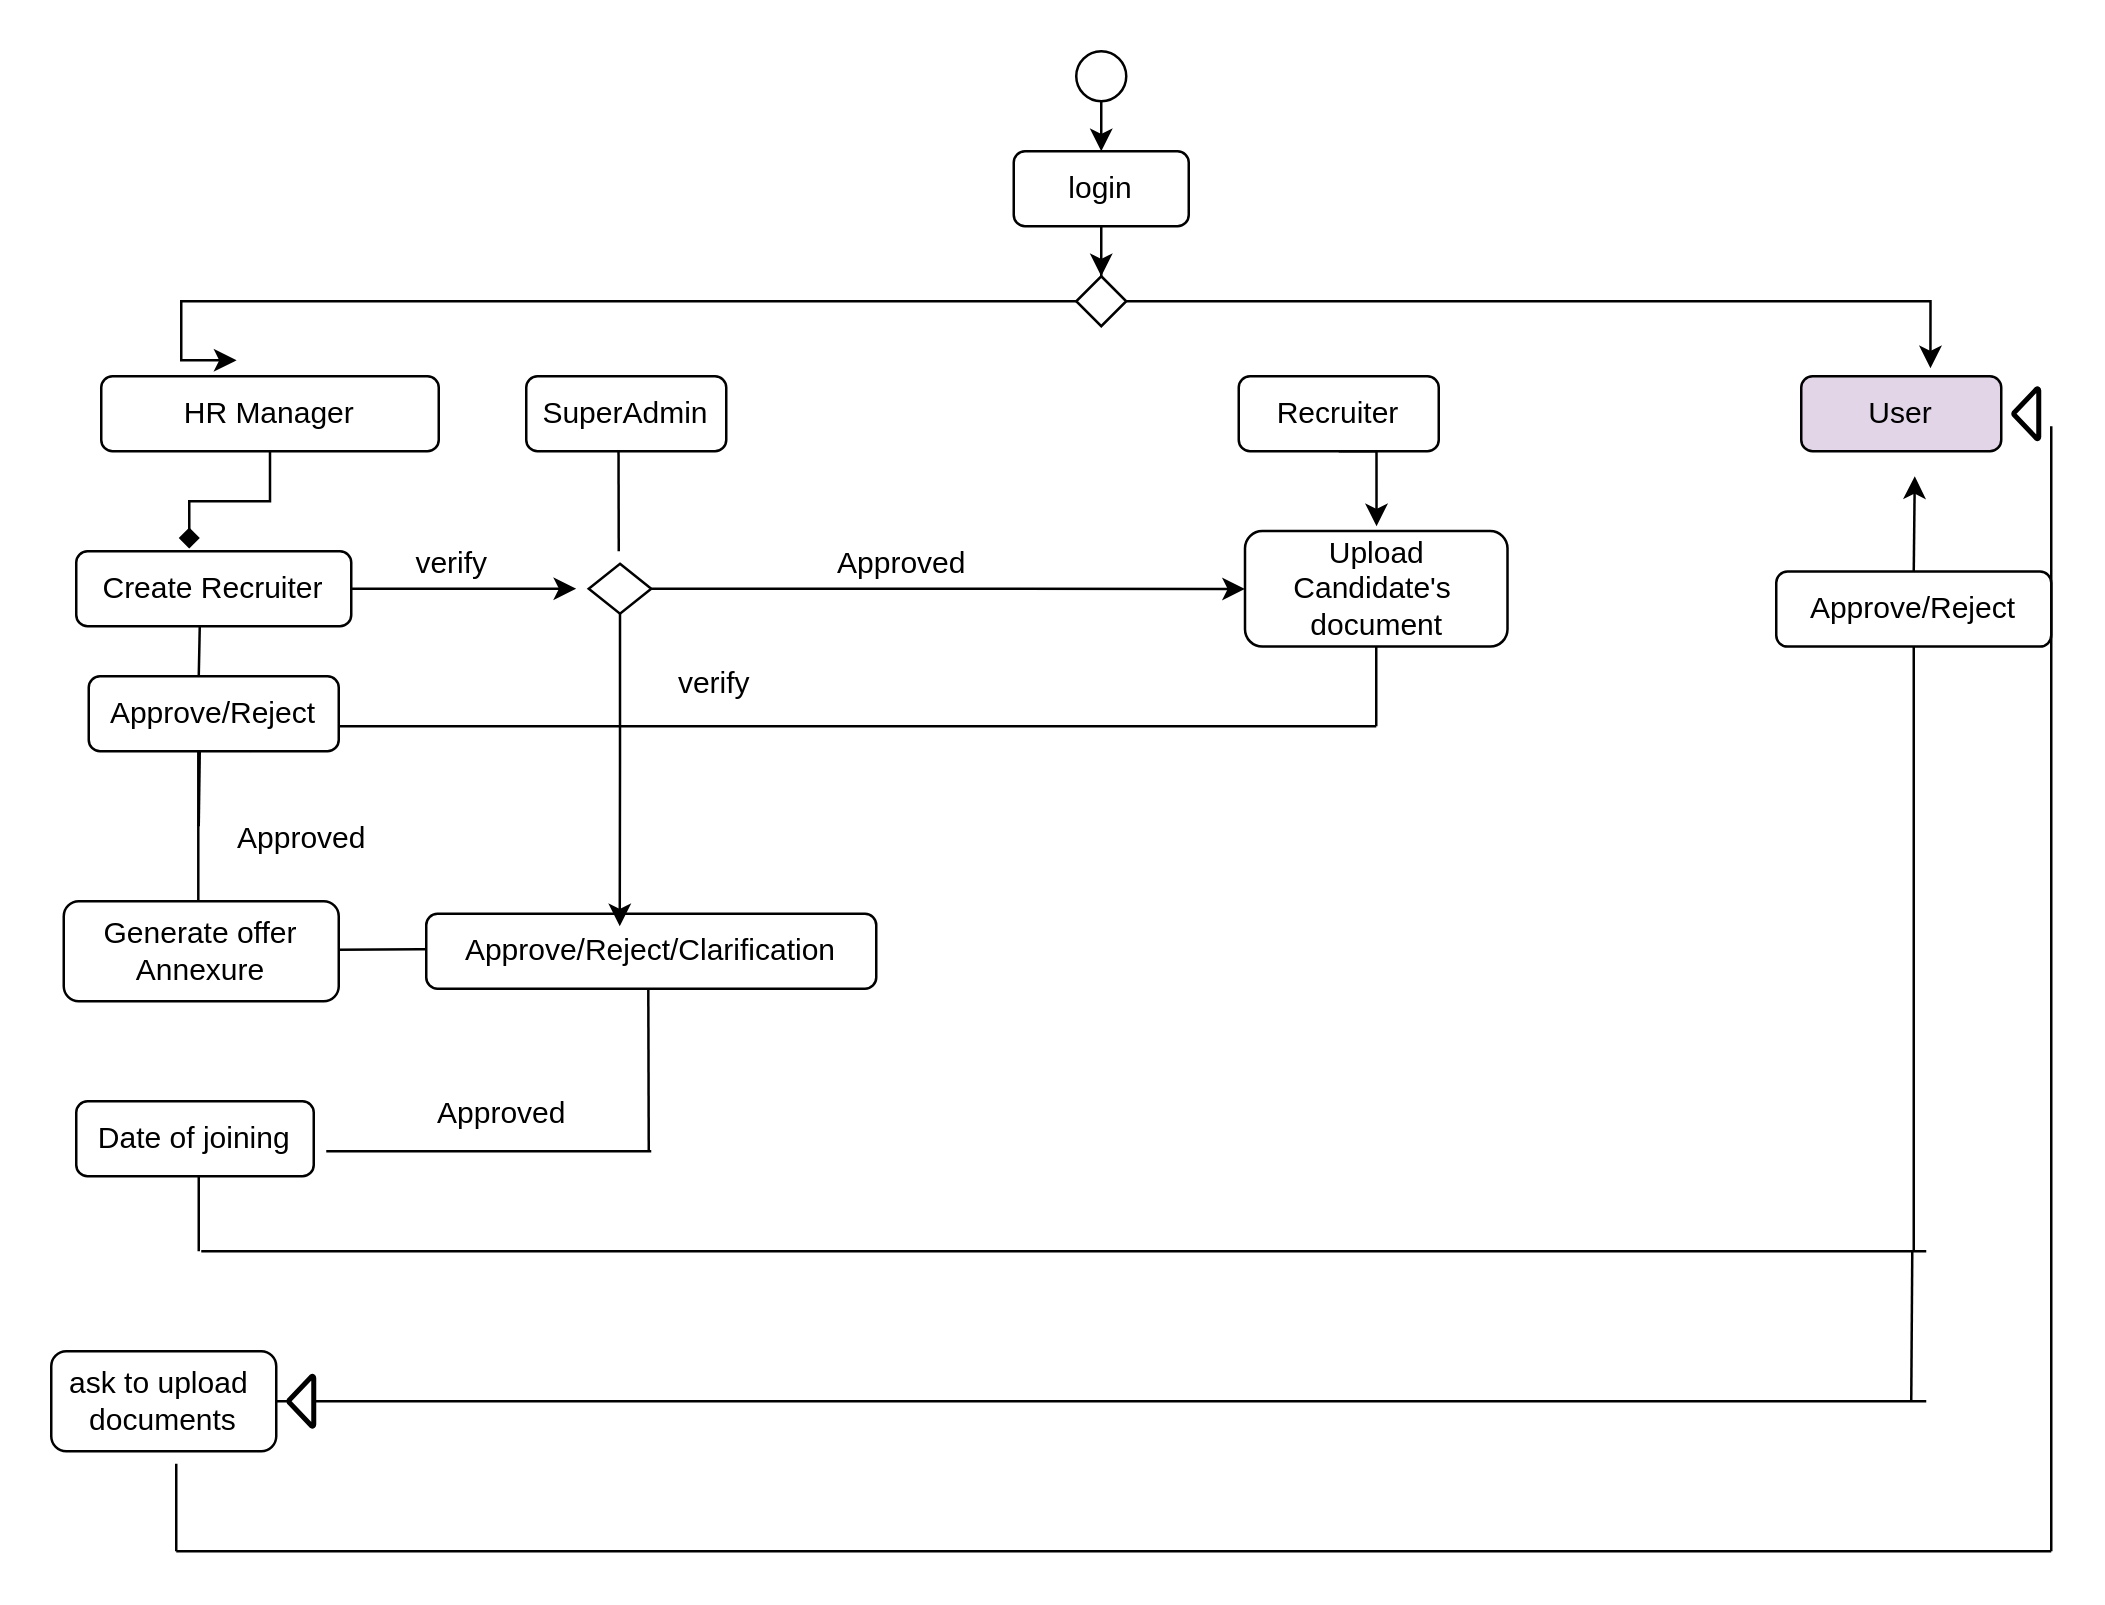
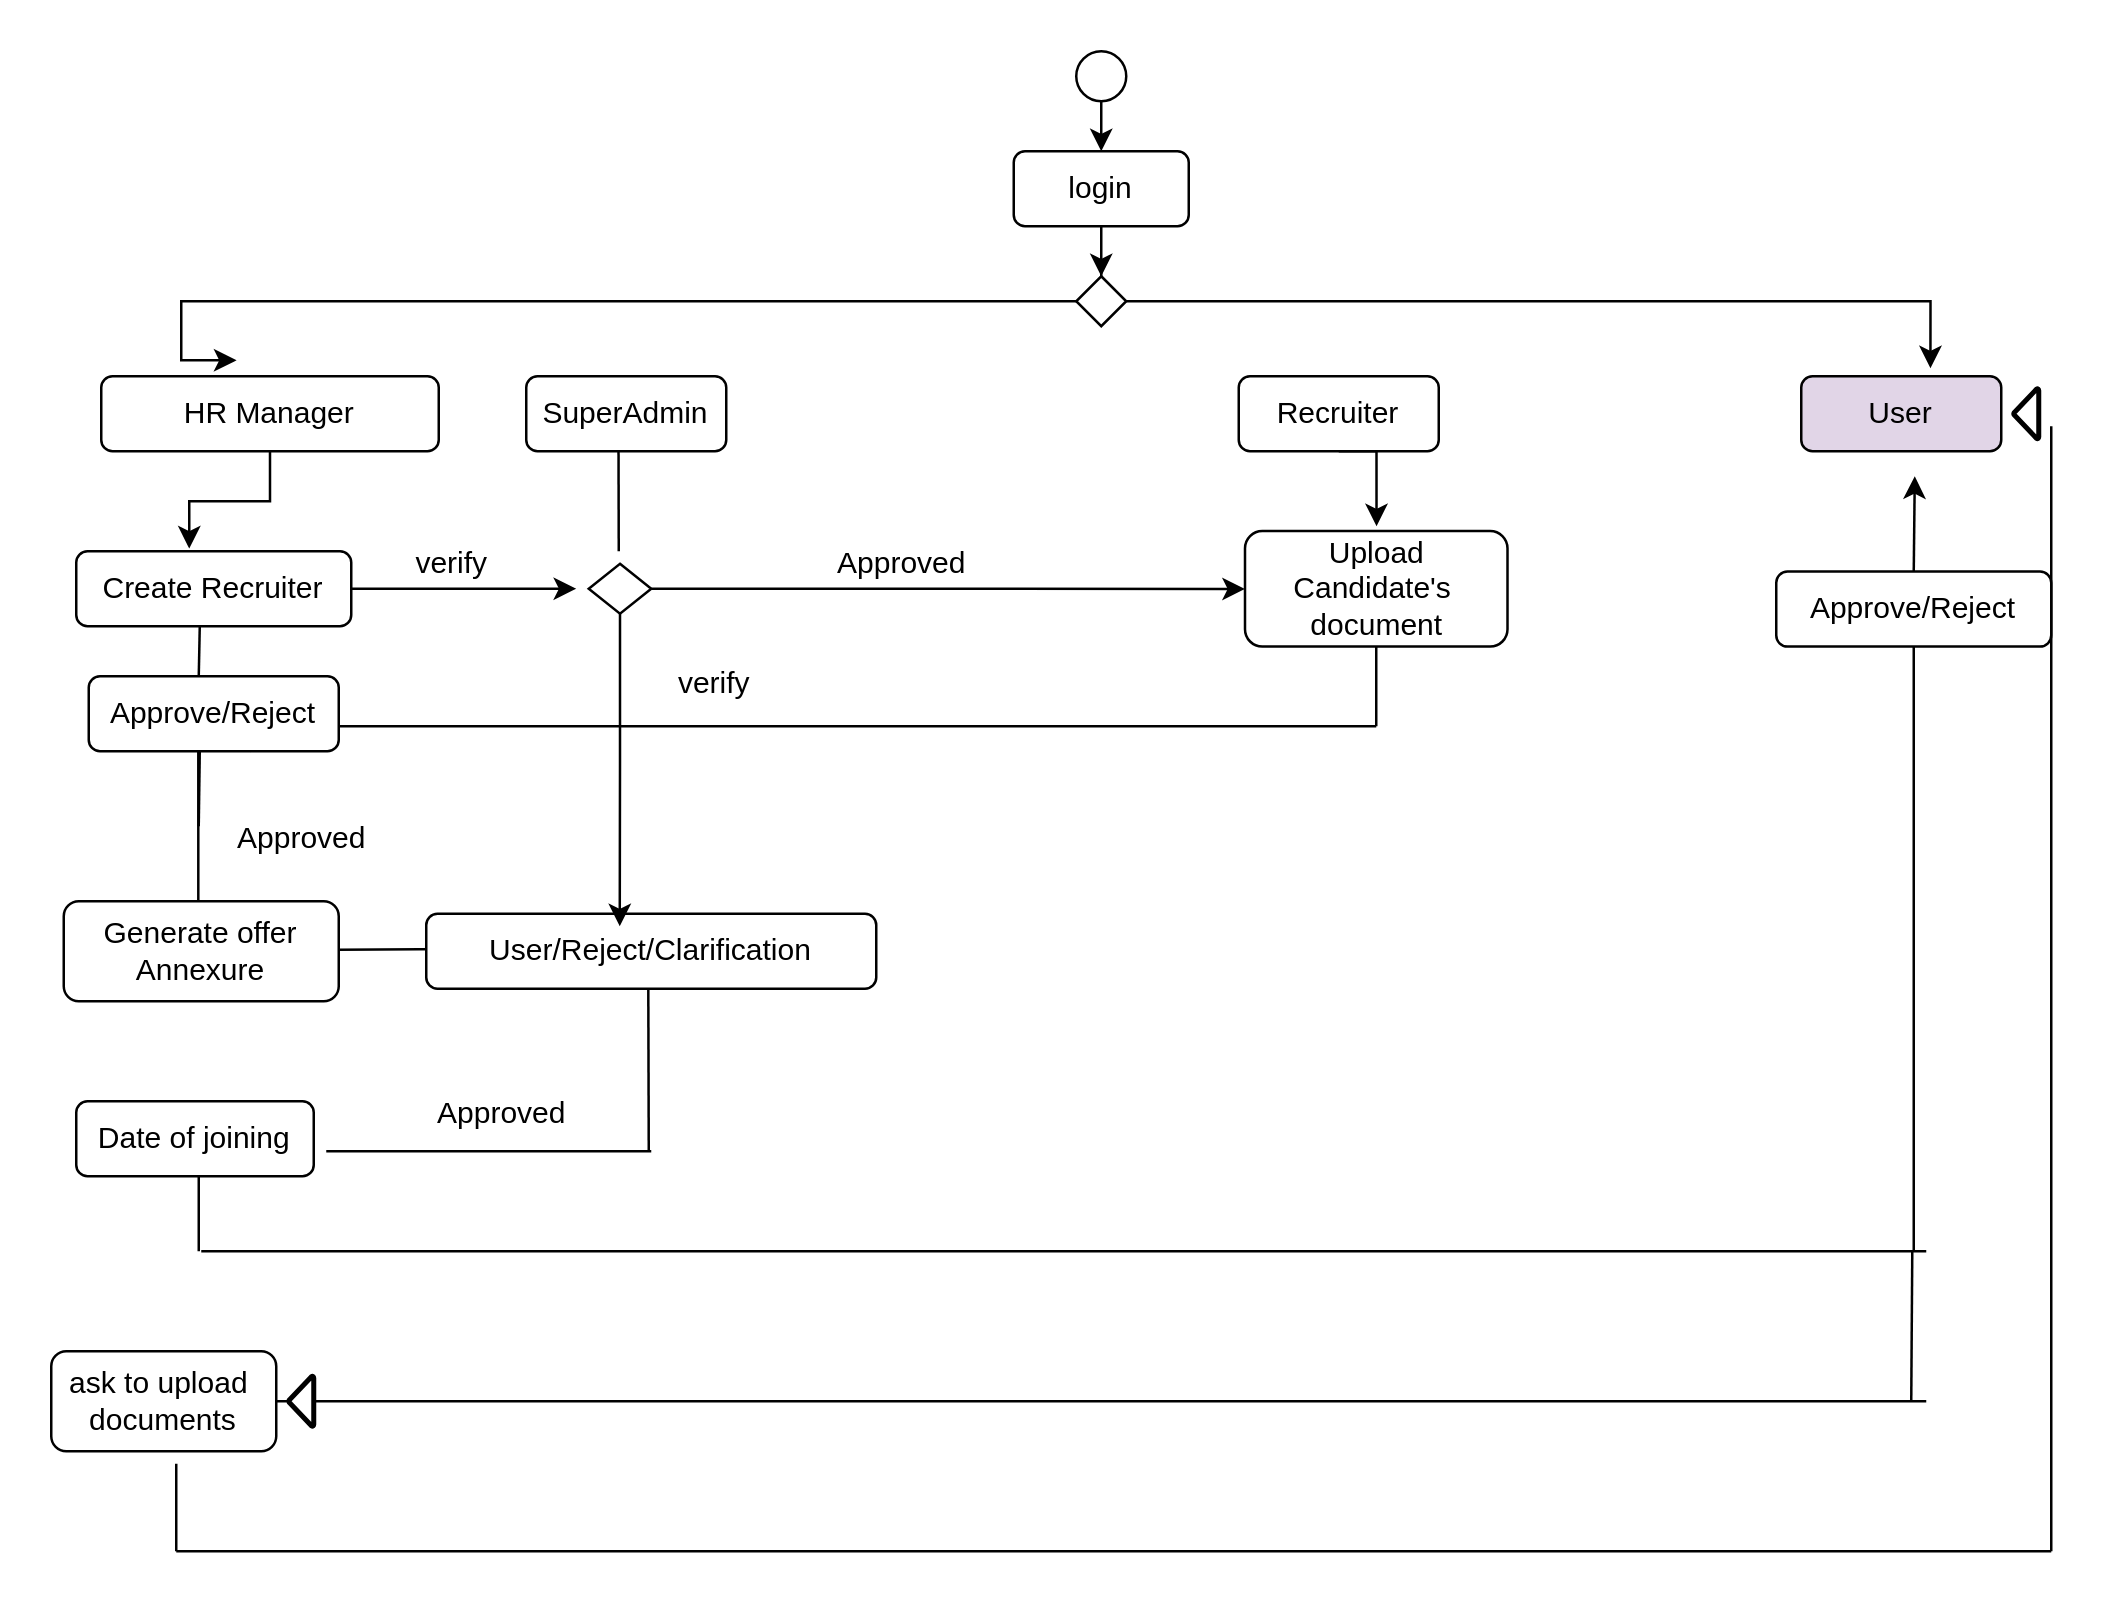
edge "HR Manager" -> "Create Recruiter": arrowhead diamond -> classic
node "Approve/Reject/Clarification": label "Approve/Reject/Clarification" -> "User/Reject/Clarification"
